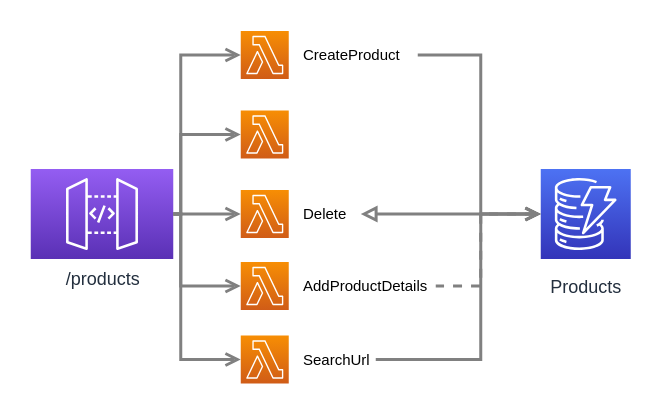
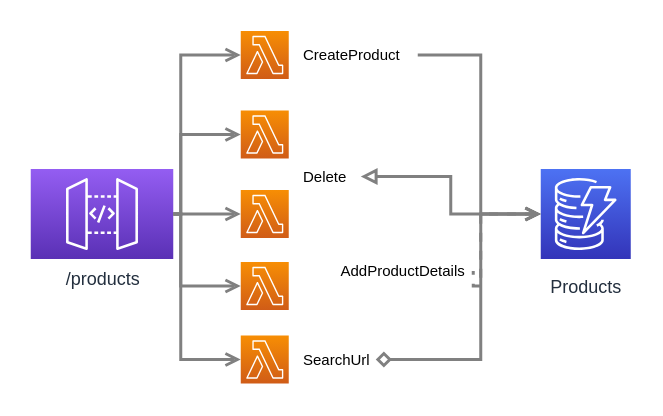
node "Delete": moved (331, 214) -> (331, 176)
node "AddProductDetails": moved (368, 286) -> (406, 271)
edge "SearchUrl" -> "Products": arrowhead none -> diamond
